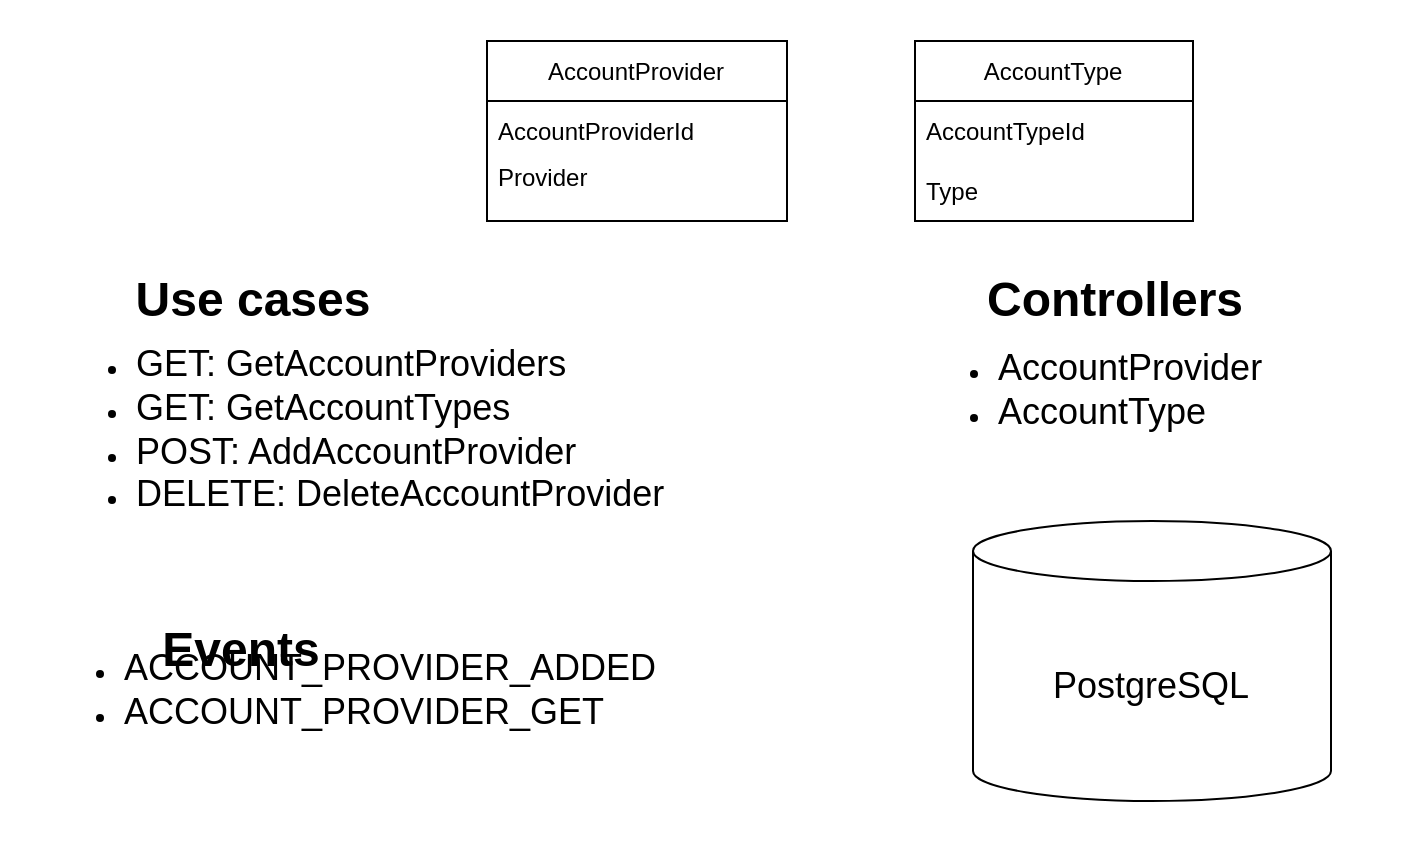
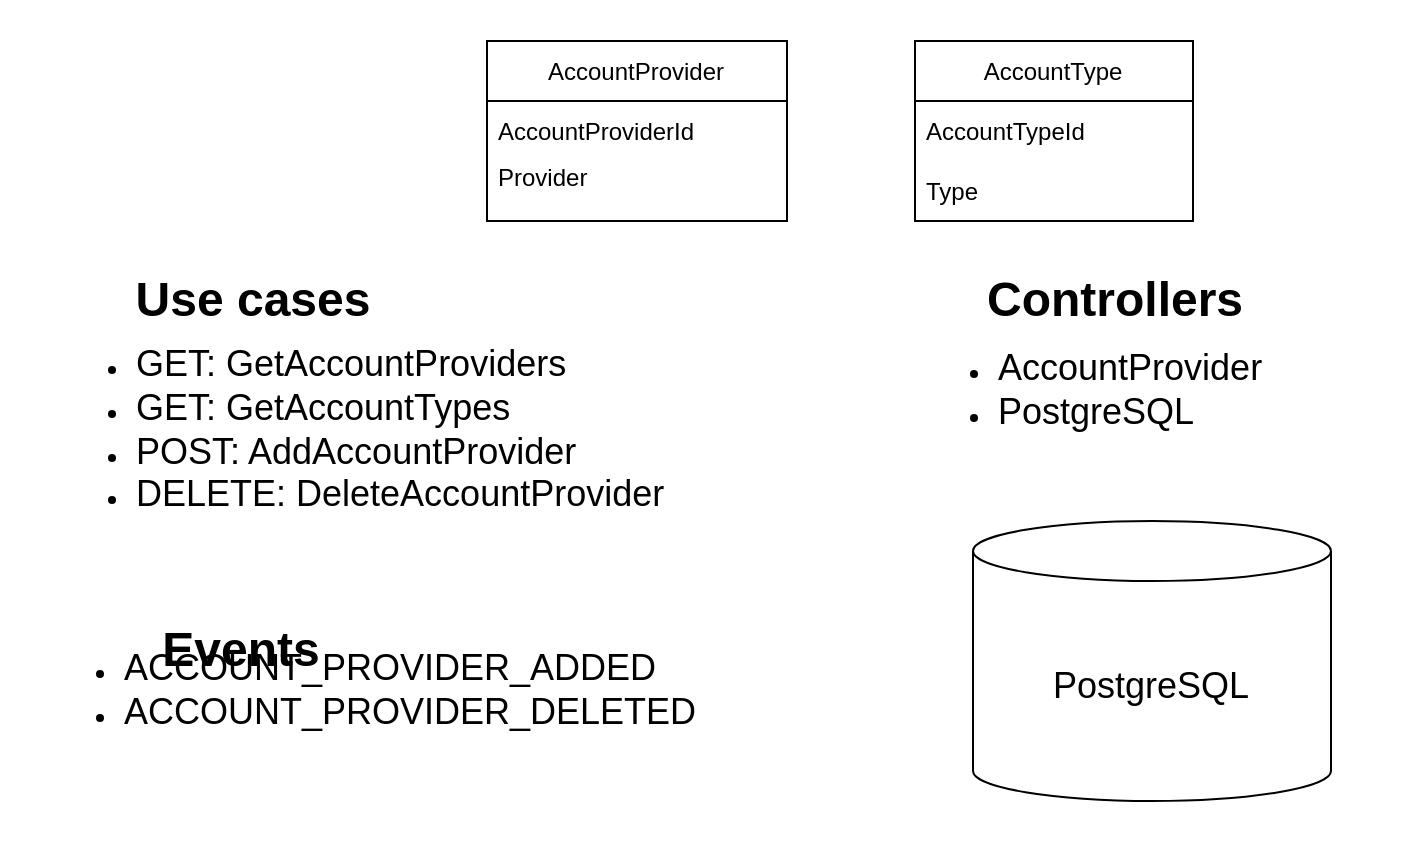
node "AccountProvider AccountType": label "AccountProvider AccountType" -> "AccountProvider PostgreSQL"
node "ACCOUNT_PROVIDER_ADDED ACCOUNT_PROVIDER_GET": label "ACCOUNT_PROVIDER_ADDED ACCOUNT_PROVIDER_GET" -> "ACCOUNT_PROVIDER_ADDED ACCOUNT_PROVIDER_DELETED"
